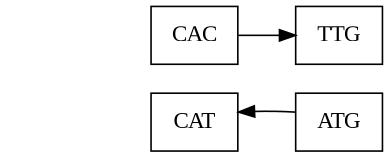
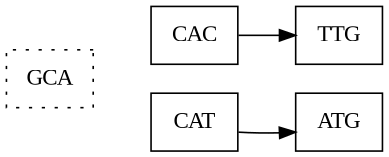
node "GCA": added
edge "ATG" -> "CAT": reversed
